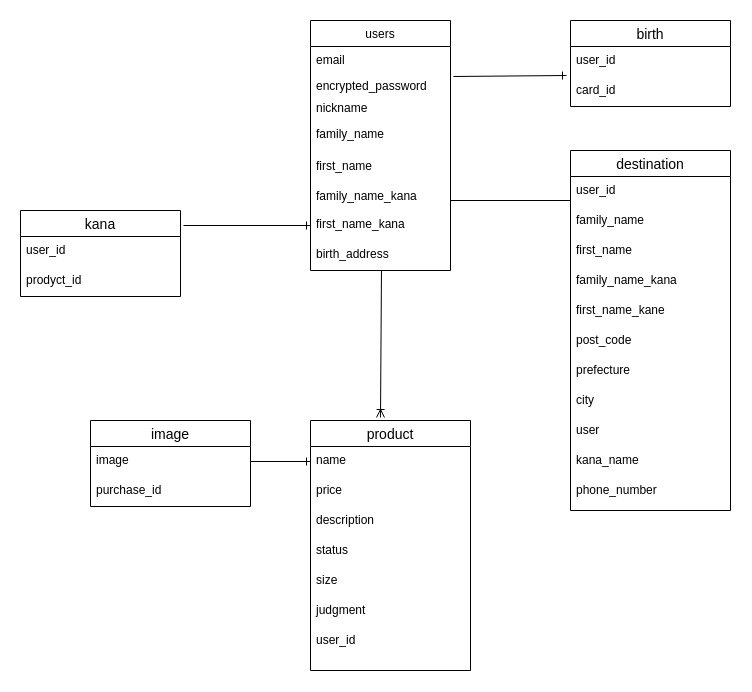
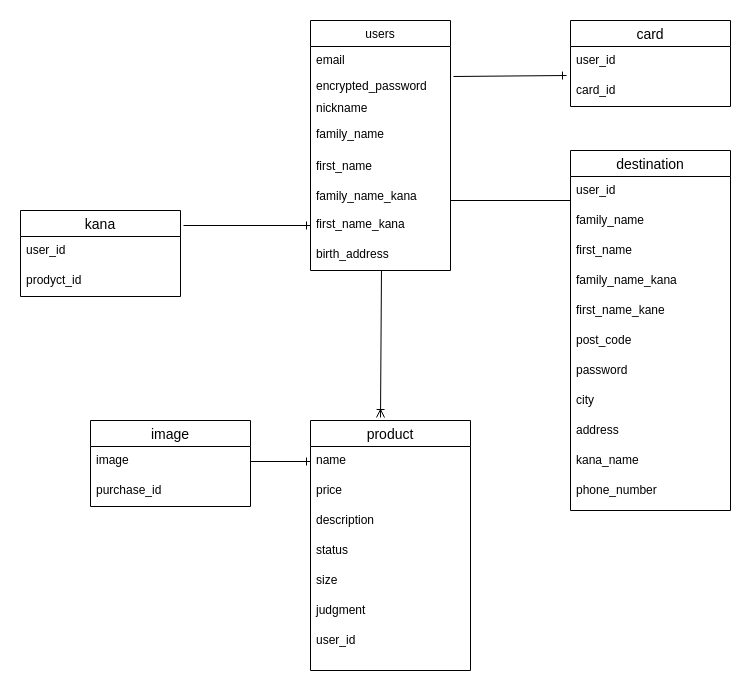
node "birth": label "birth" -> "card"
node "prefecture": label "prefecture" -> "password"
node "user": label "user" -> "address"
